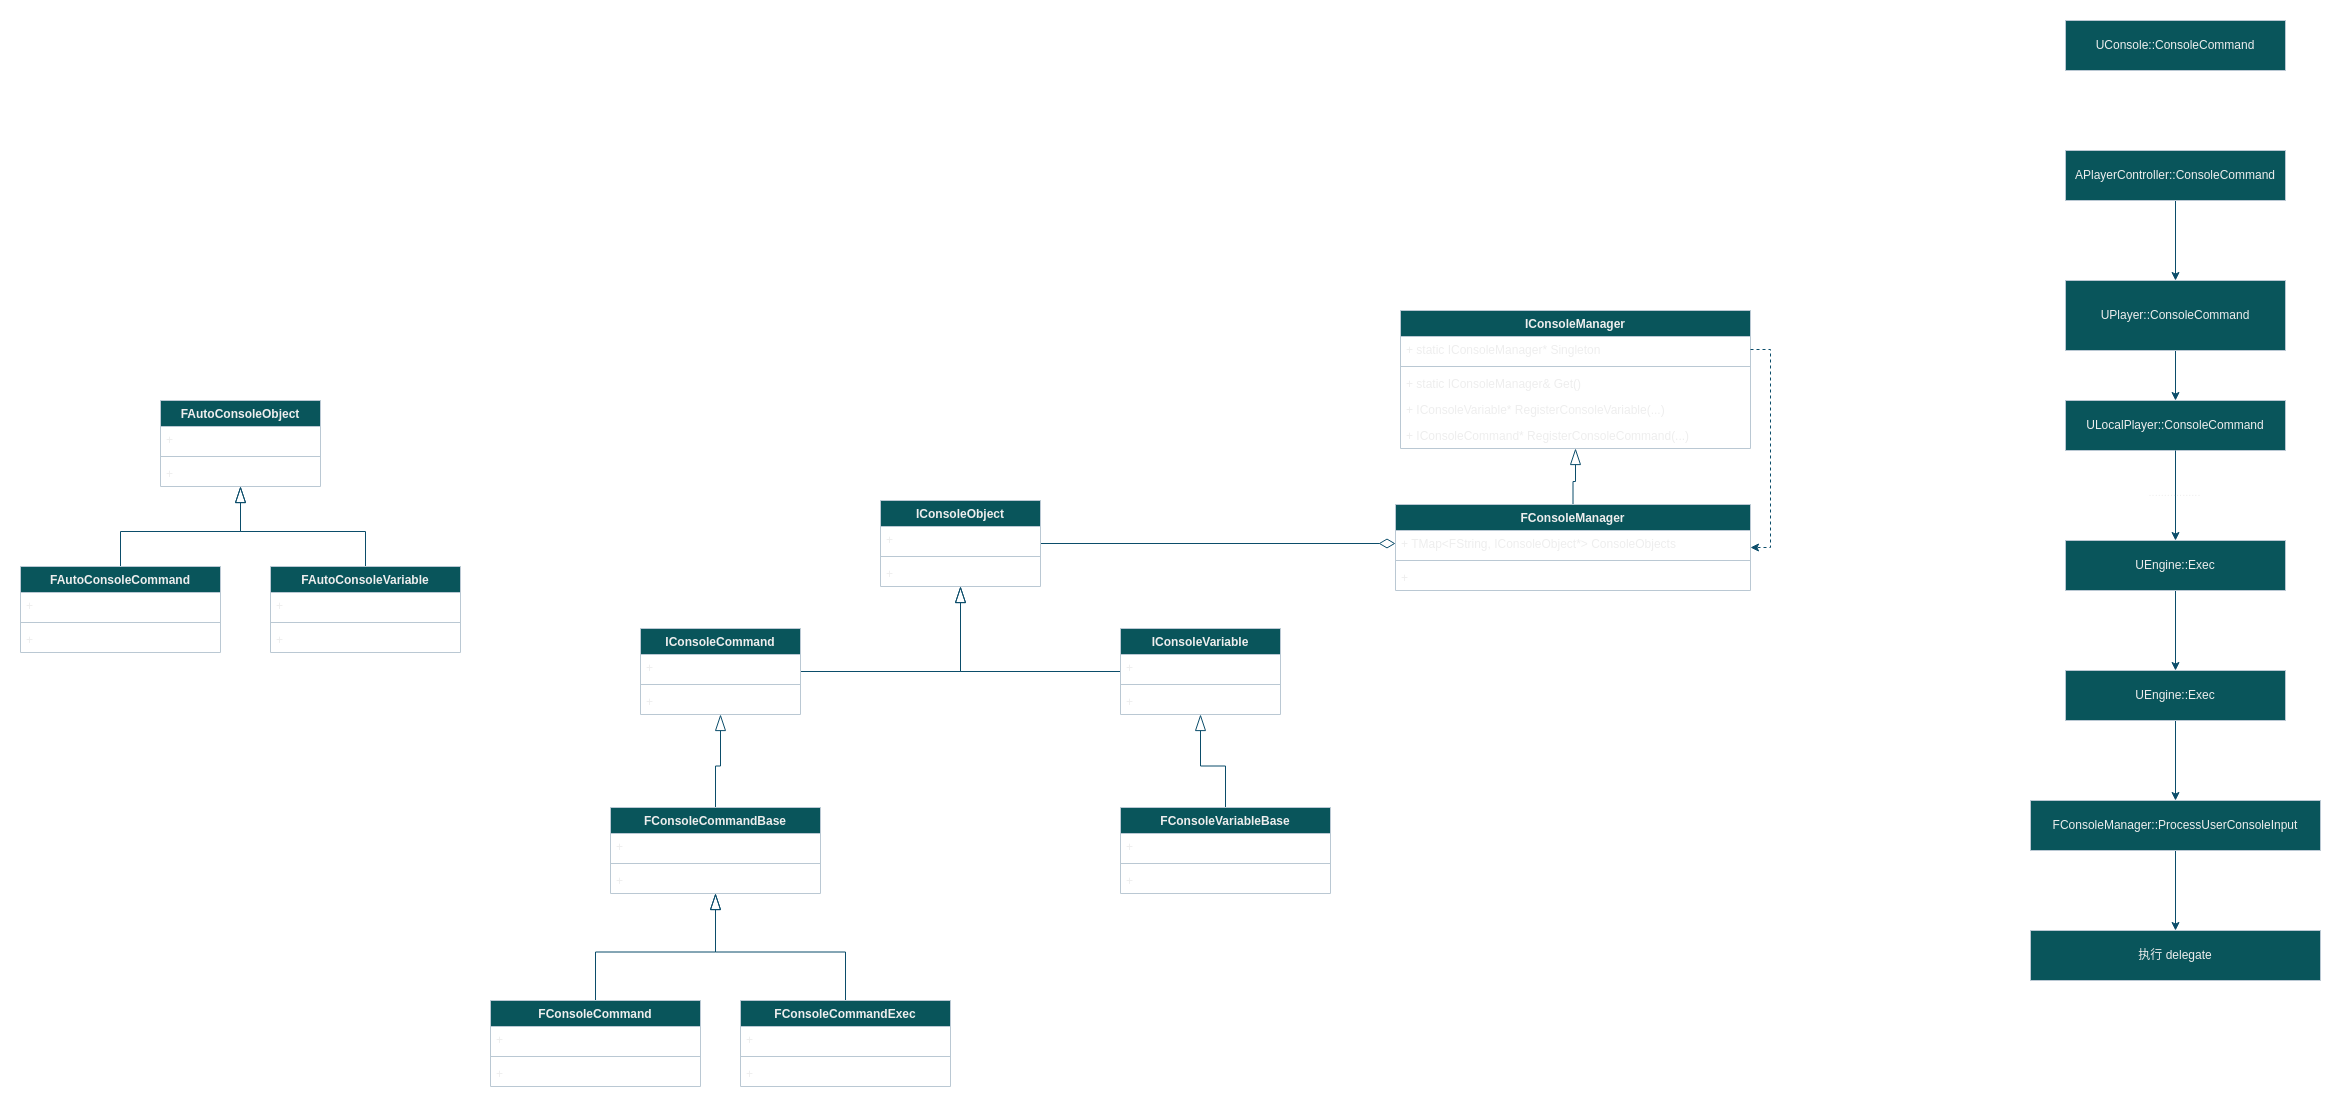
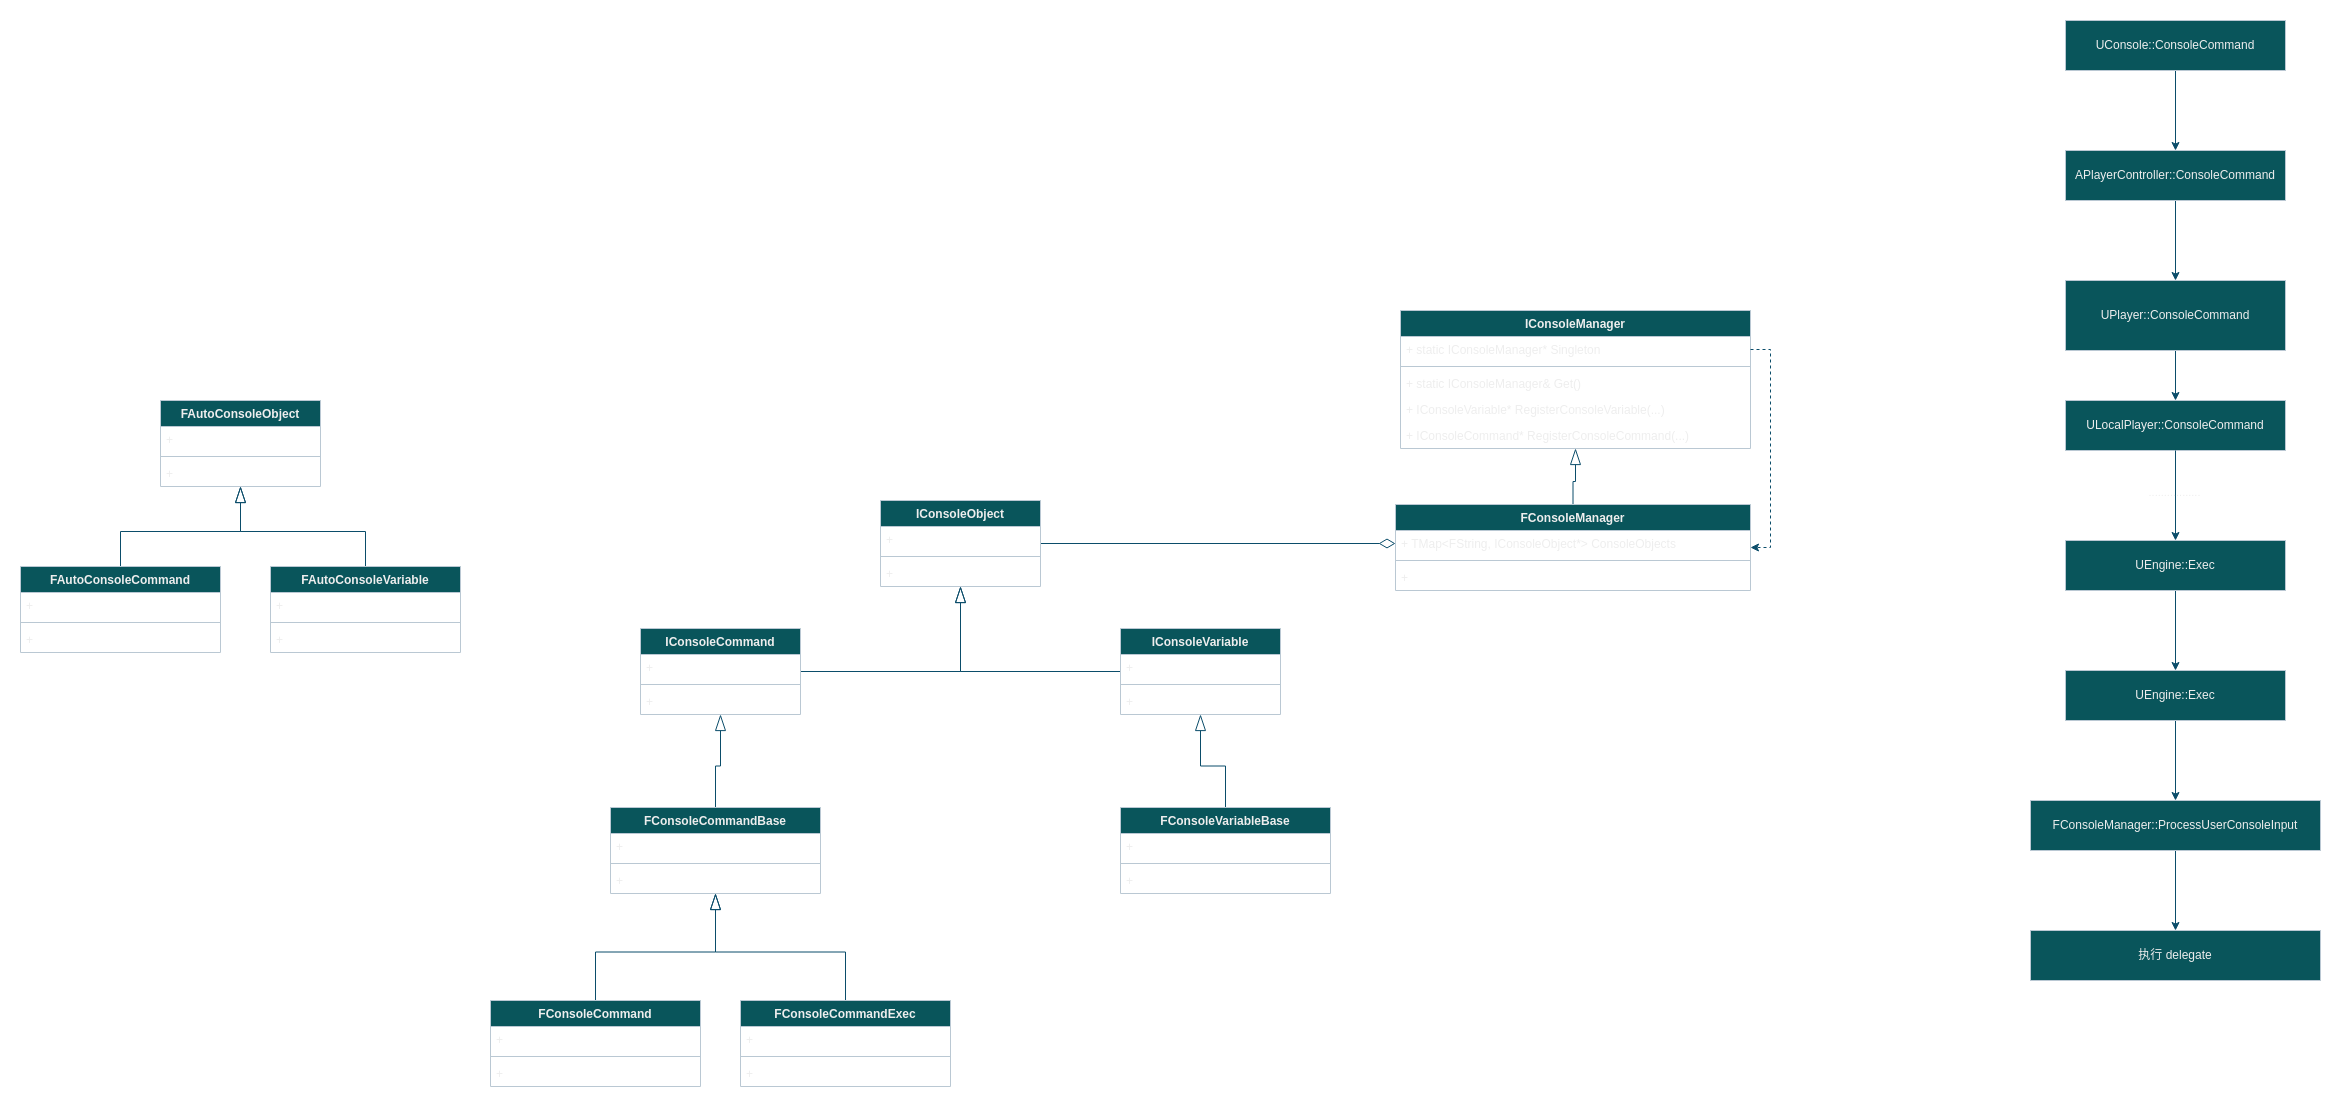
edge "UConsole::ConsoleCommand" -> "APlayerController::ConsoleCommand": added
